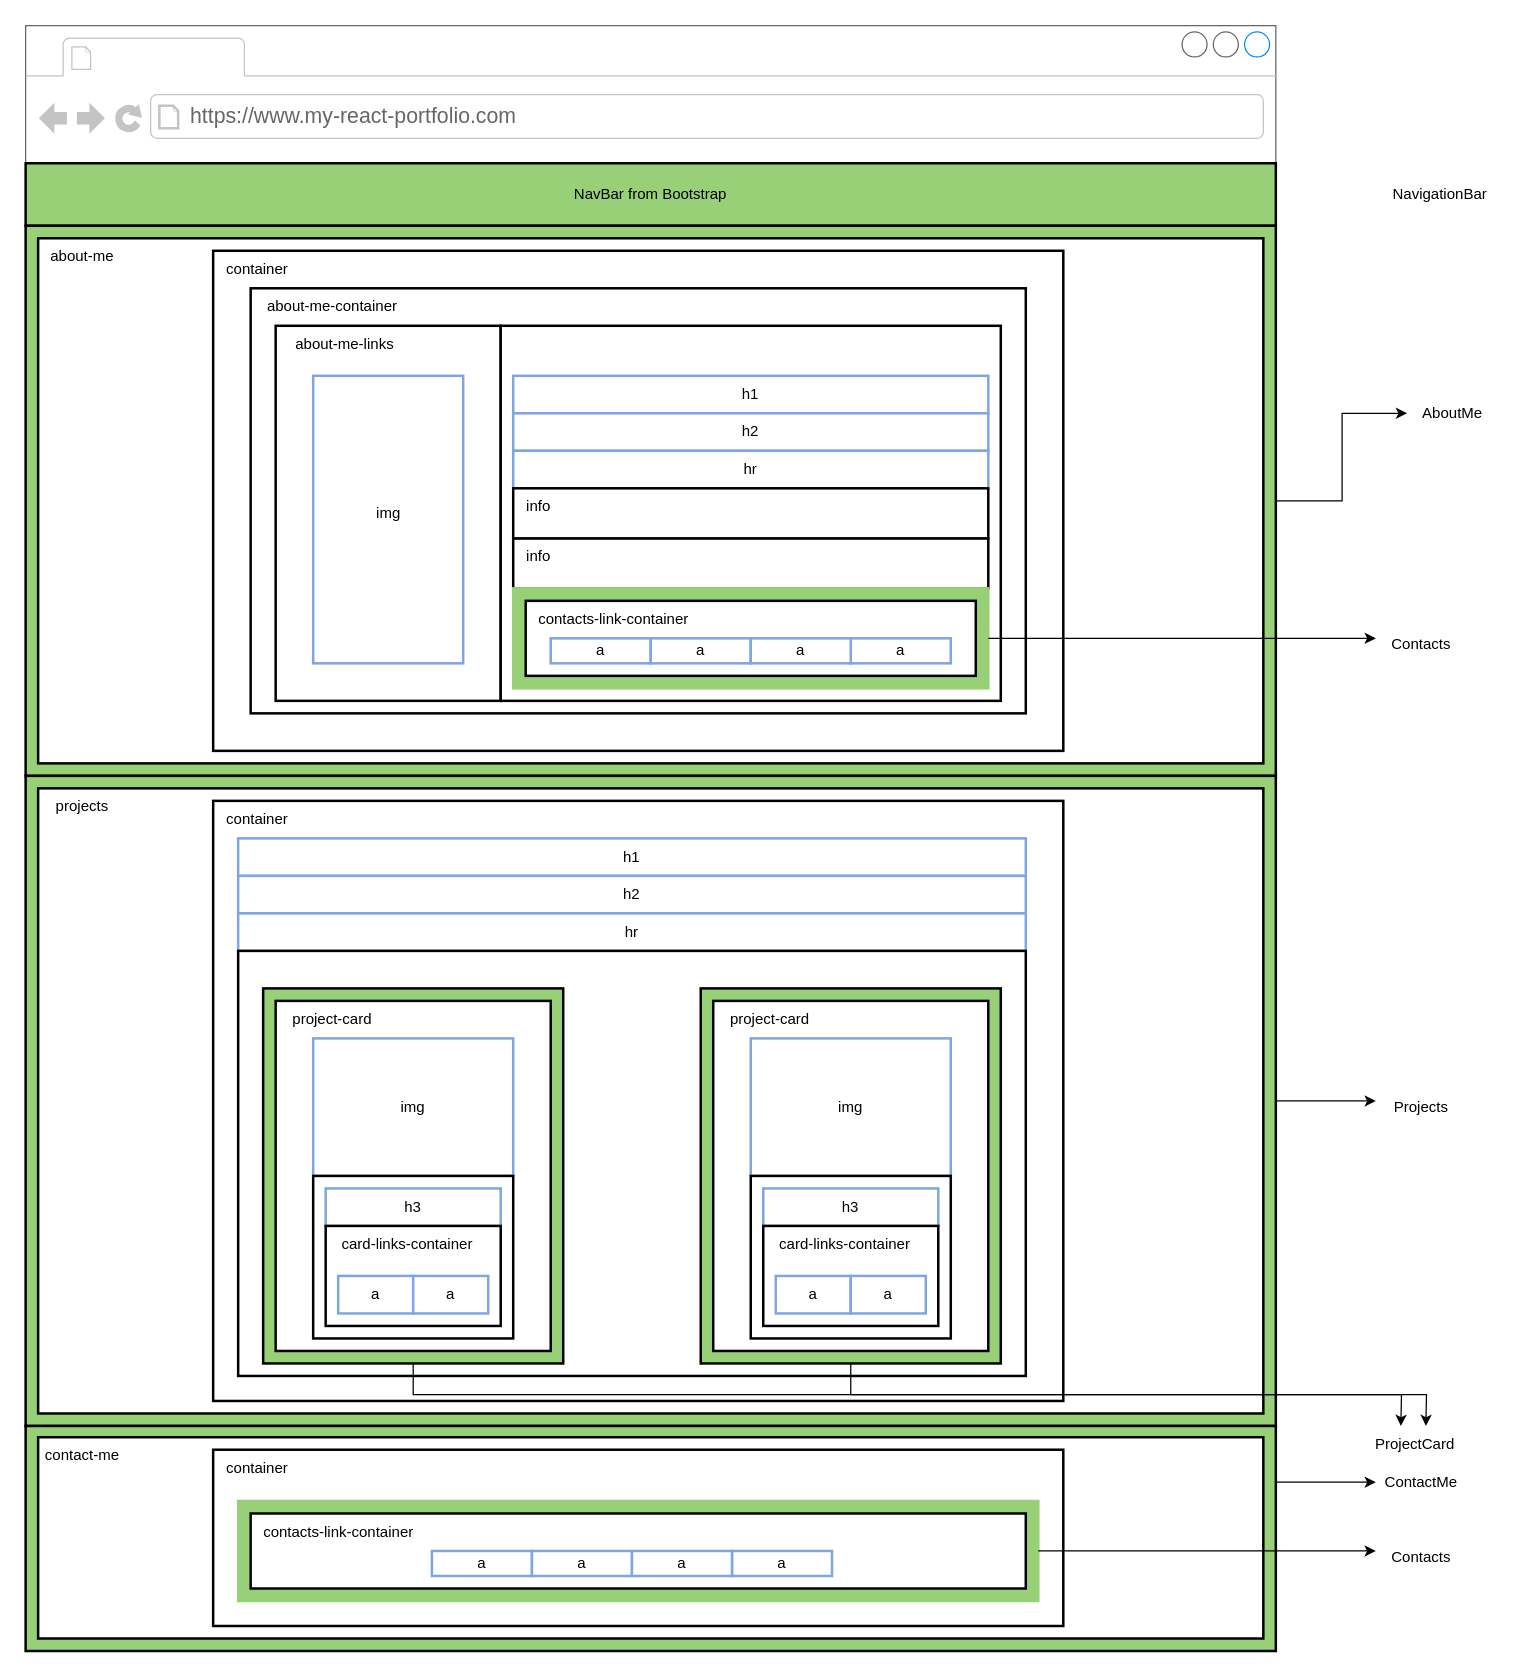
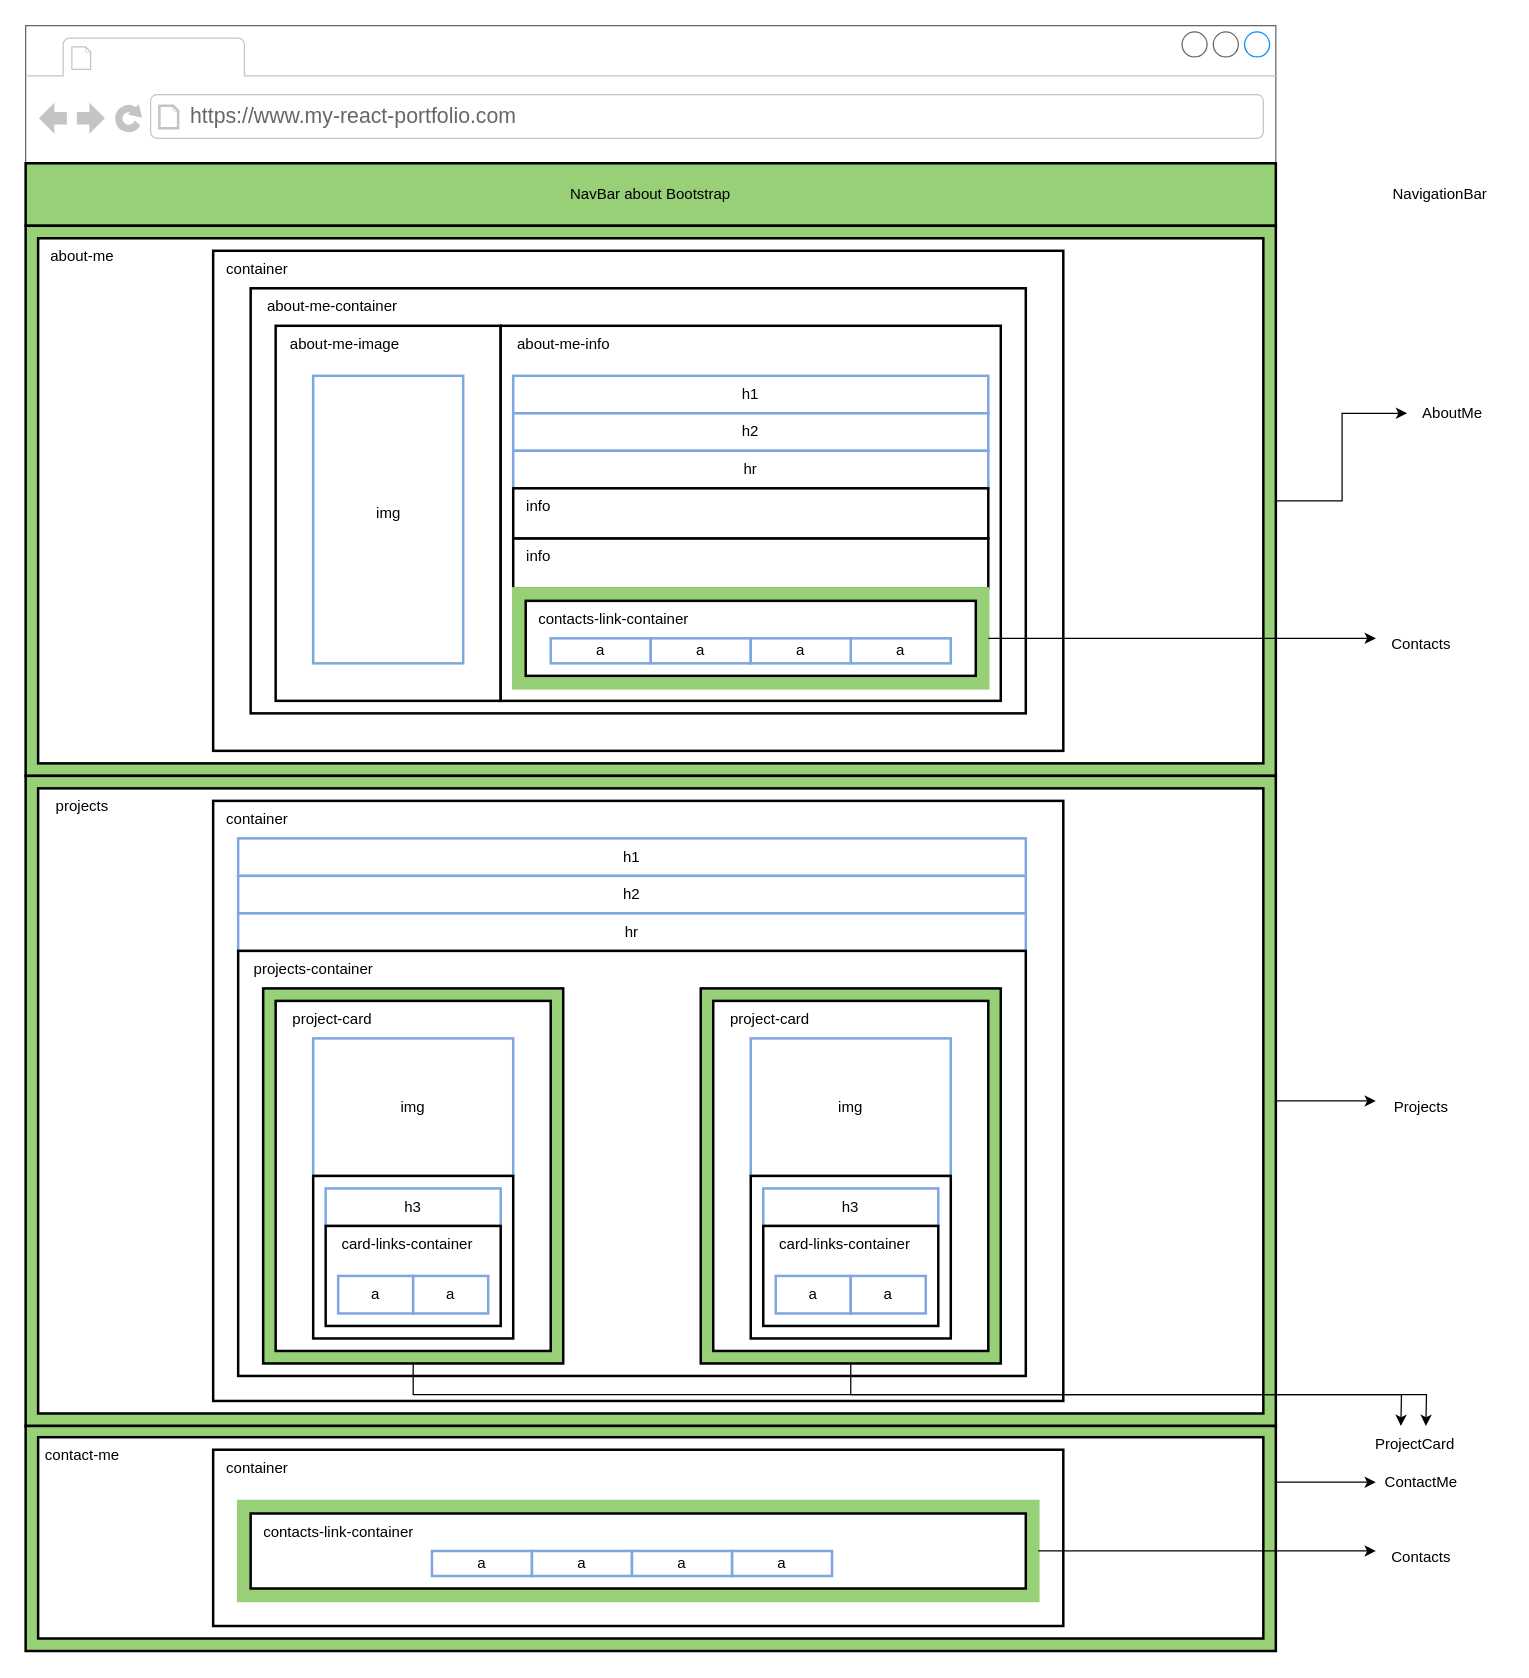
node "NavBar from Bootstrap": label "NavBar from Bootstrap" -> "NavBar about Bootstrap"
node "about-me-links": label "about-me-links" -> "about-me-image"
node "about-me-info": added
node "projects-container": added
